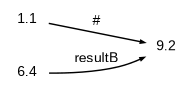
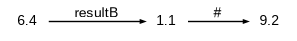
edge "6.4" -> "9.2": now "6.4" -> "1.1"
